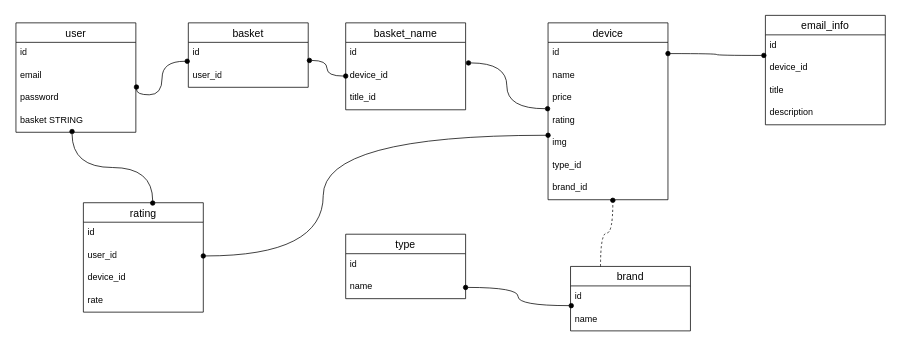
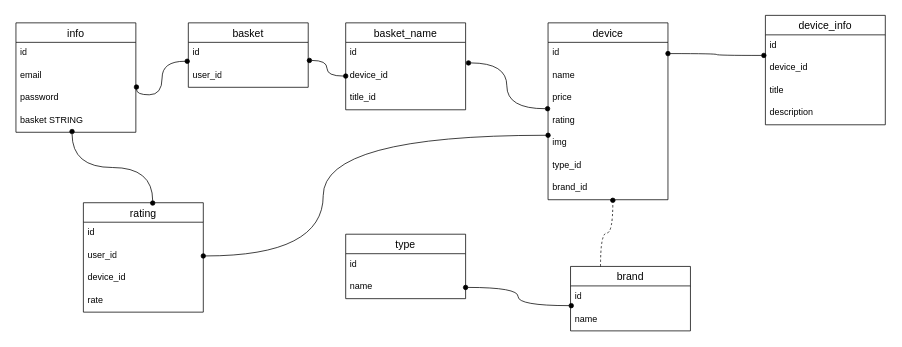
node "email_info": label "email_info" -> "device_info"
node "user": label "user" -> "info"
